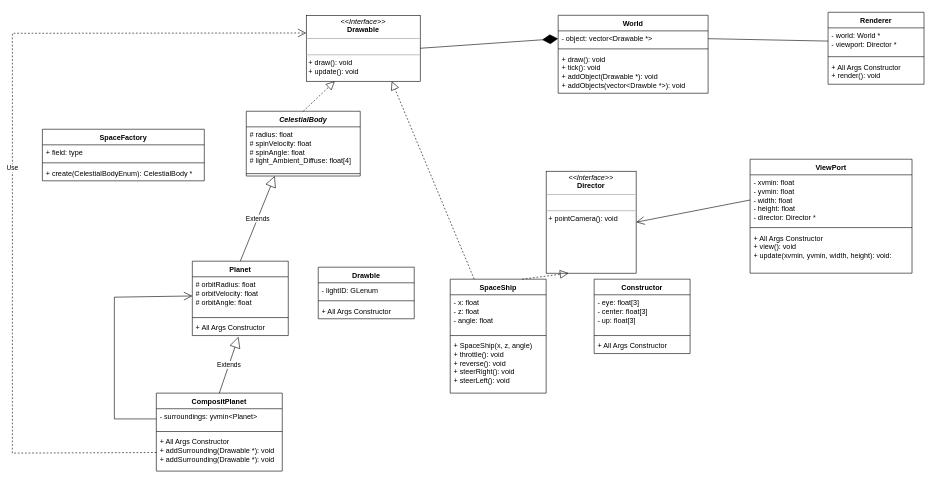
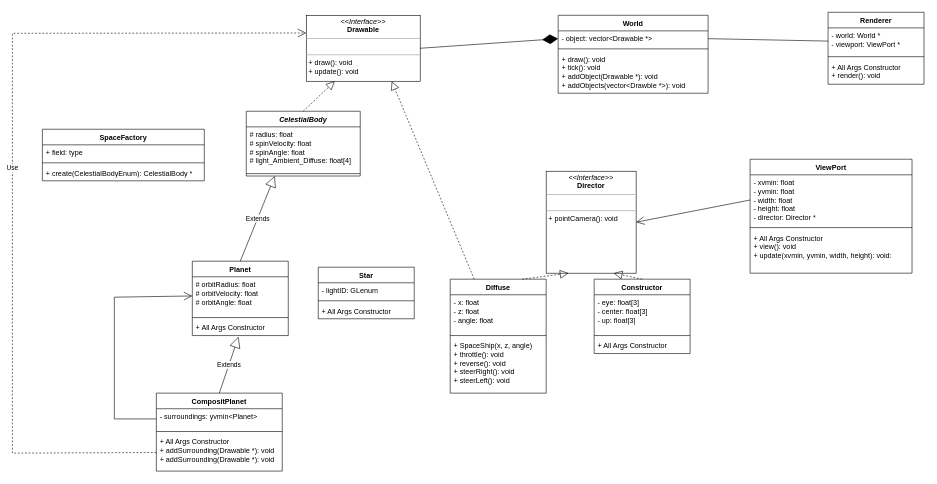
node "- world: World * - viewport: Director *": label "- world: World * - viewport: Director *" -> "- world: World * - viewport: ViewPort *"
node "Drawble": label "Drawble" -> "Star"
edge "Constructor" -> "<<Interface>> Director + pointCamera(): void": added
node "SpaceShip": label "SpaceShip" -> "Diffuse"
